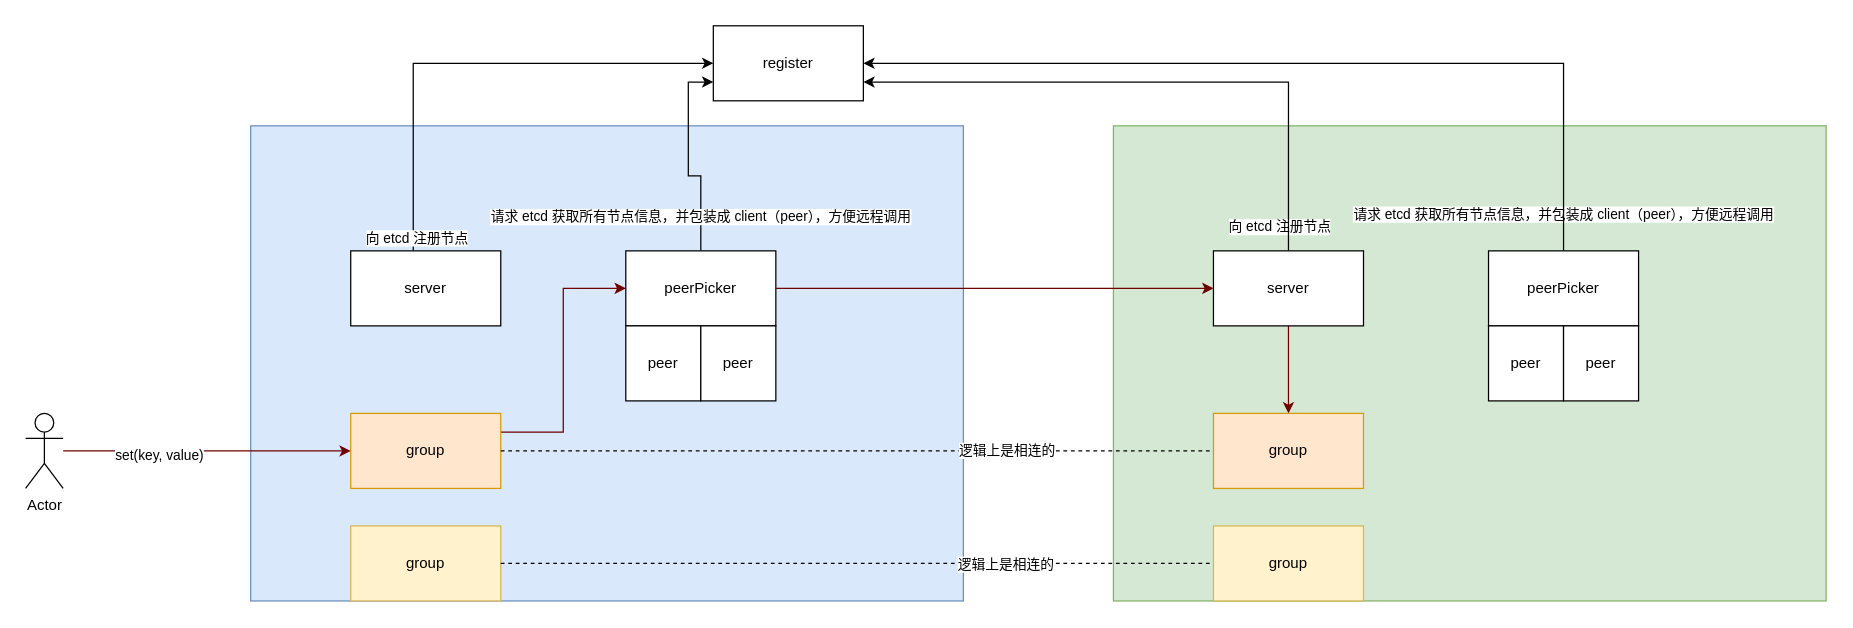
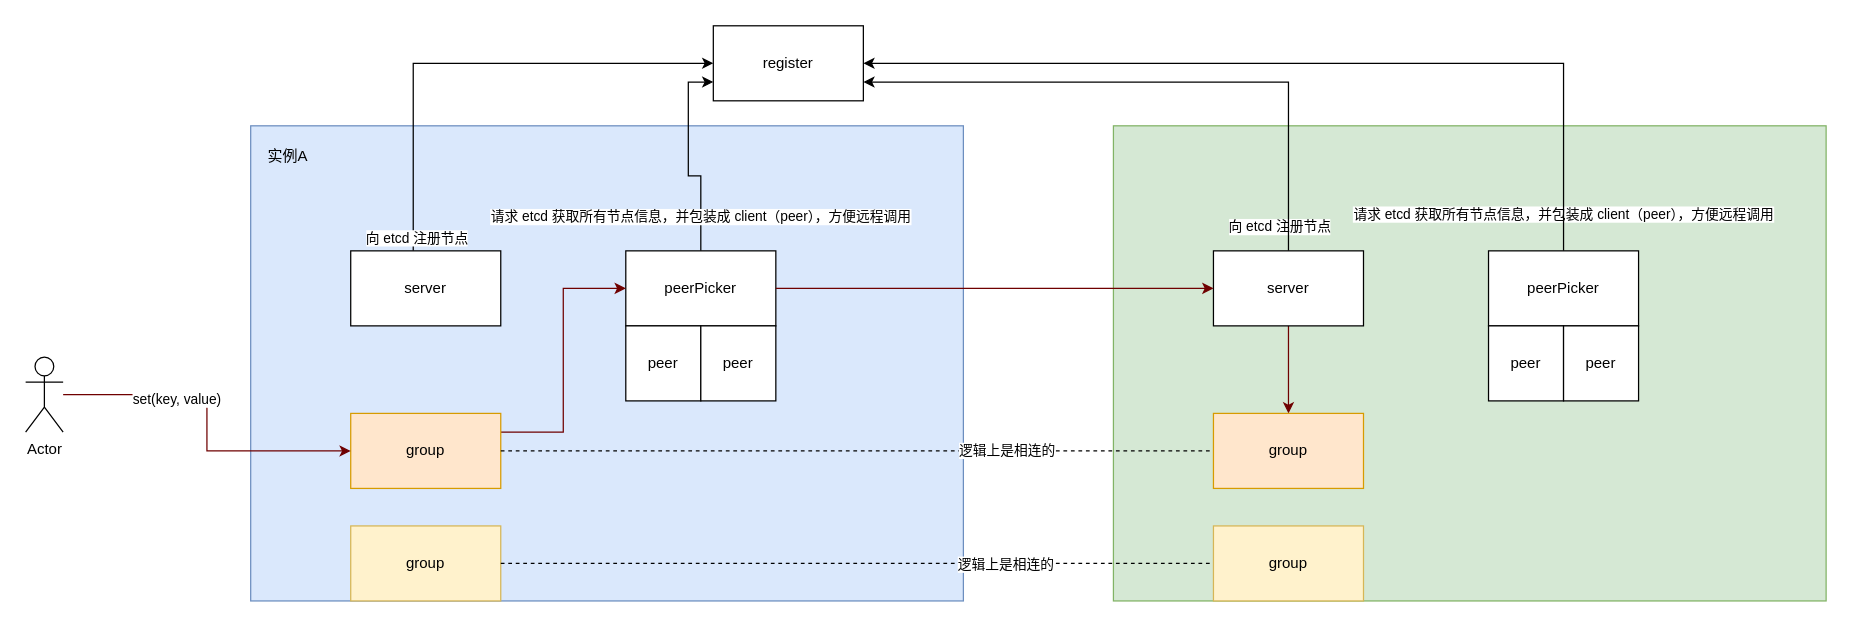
node "实例A": added
node "Actor": moved (44, 451) -> (44, 394)
